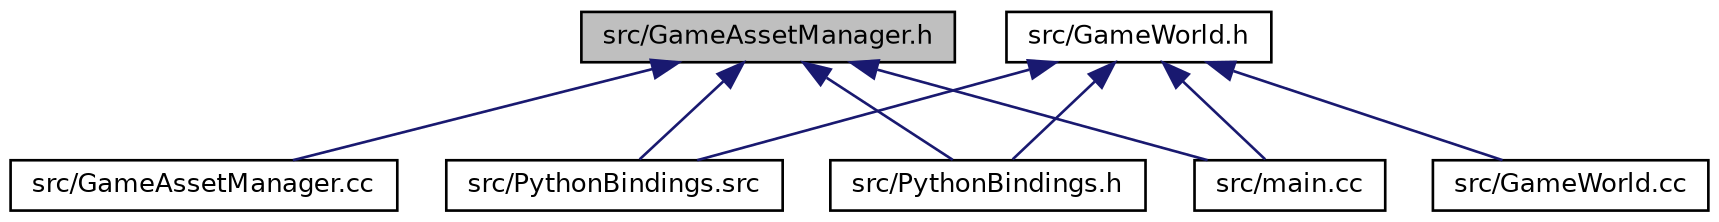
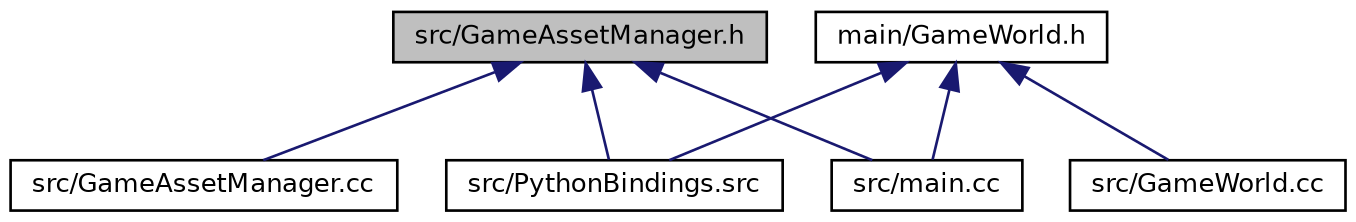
node "src/GameWorld.h": label "src/GameWorld.h" -> "main/GameWorld.h"
node "src/PythonBindings.h": removed
